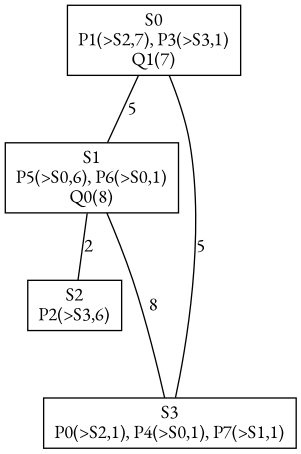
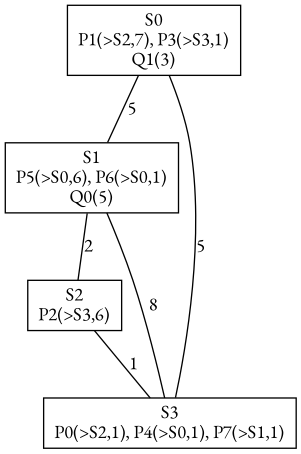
node "S0 P1(>S2,7), P3(>S3,1) Q1(7)": label "S0 P1(>S2,7), P3(>S3,1) Q1(7)" -> "S0 P1(>S2,7), P3(>S3,1) Q1(3)"
node "S1 P5(>S0,6), P6(>S0,1) Q0(8)": label "S1 P5(>S0,6), P6(>S0,1) Q0(8)" -> "S1 P5(>S0,6), P6(>S0,1) Q0(5)"
edge "S2 P2(>S3,6)" -- "S3 P0(>S2,1), P4(>S0,1), P7(>S1,1)": added, label "1"
